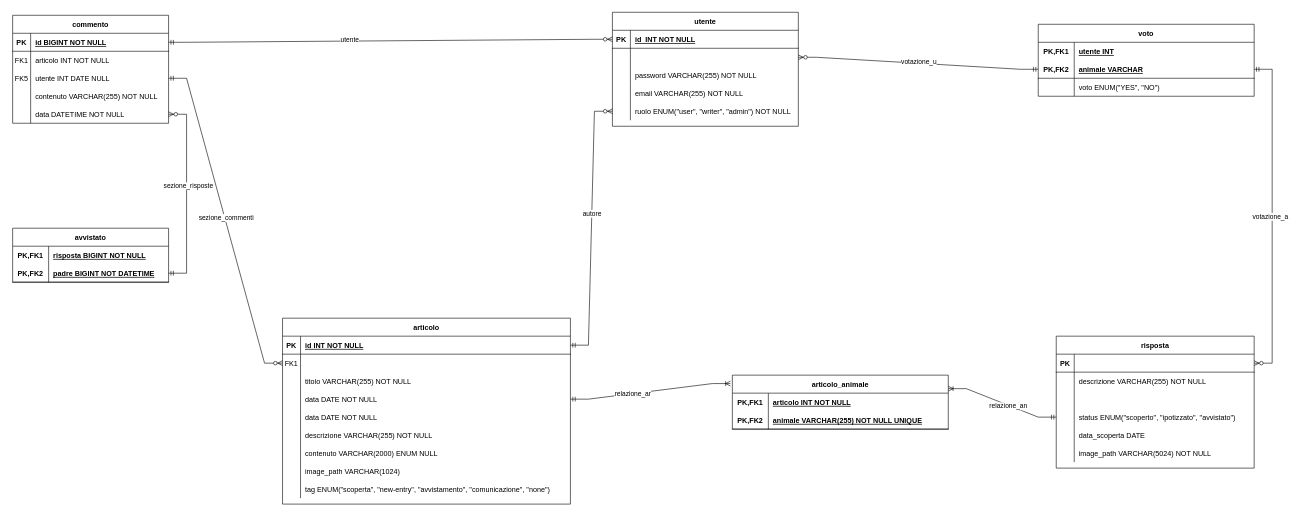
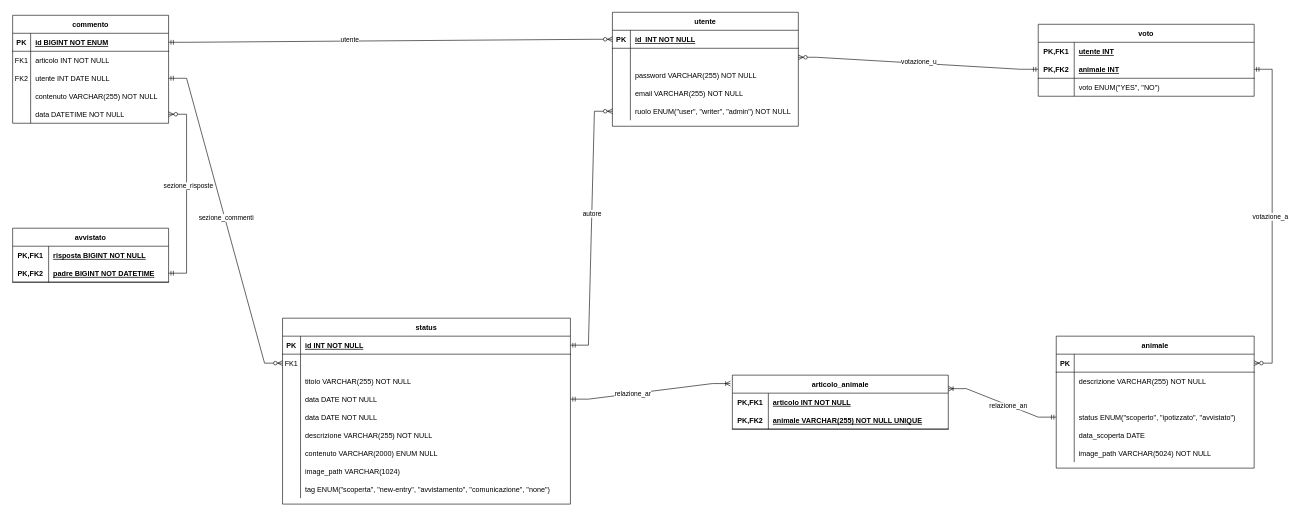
node "id BIGINT NOT NULL": label "id BIGINT NOT NULL" -> "id BIGINT NOT ENUM"
node "animale VARCHAR": label "animale VARCHAR" -> "animale INT"
node "FK5": label "FK5" -> "FK2"
node "articolo": label "articolo" -> "status"
node "risposta": label "risposta" -> "animale"
